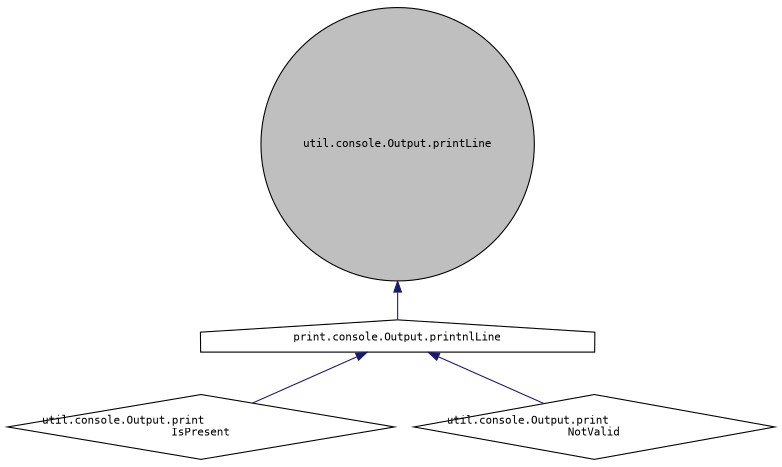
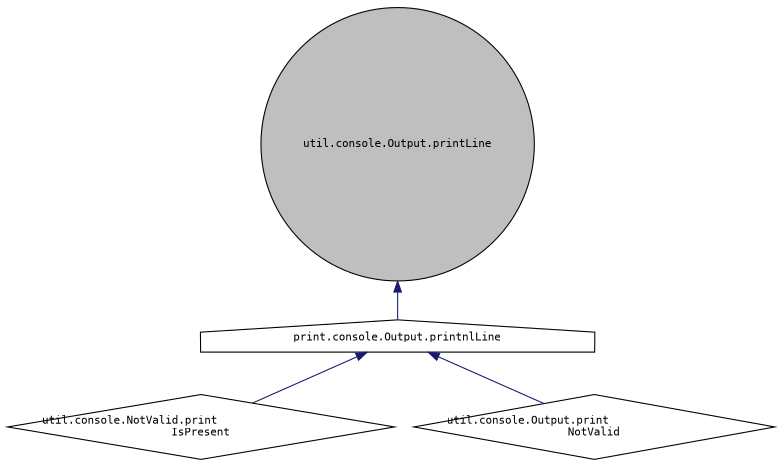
node "util.console.Output.print IsPresent": label "util.console.Output.print IsPresent" -> "util.console.NotValid.print IsPresent"
